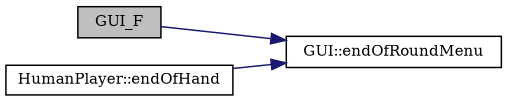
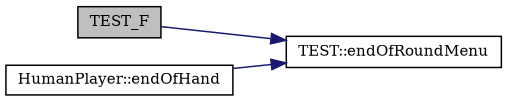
node "GUI_F": label "GUI_F" -> "TEST_F"
node "GUI::endOfRoundMenu": label "GUI::endOfRoundMenu" -> "TEST::endOfRoundMenu"
